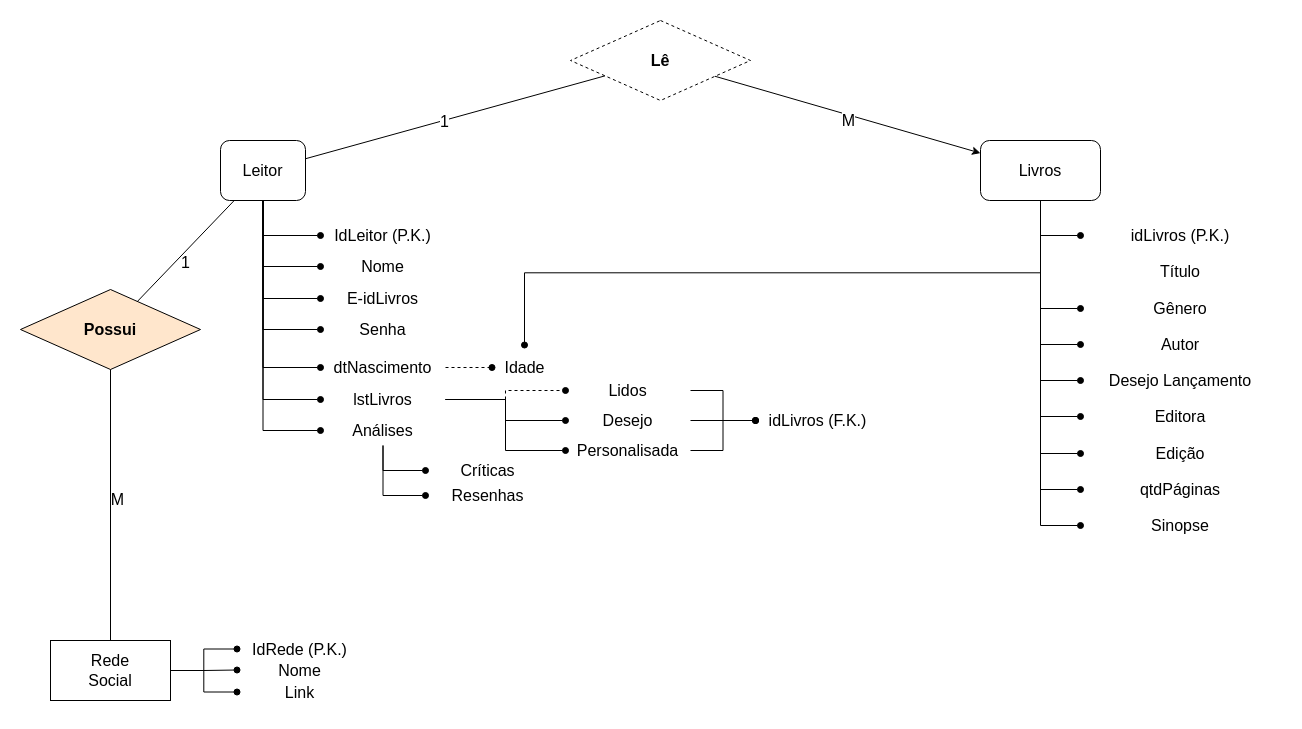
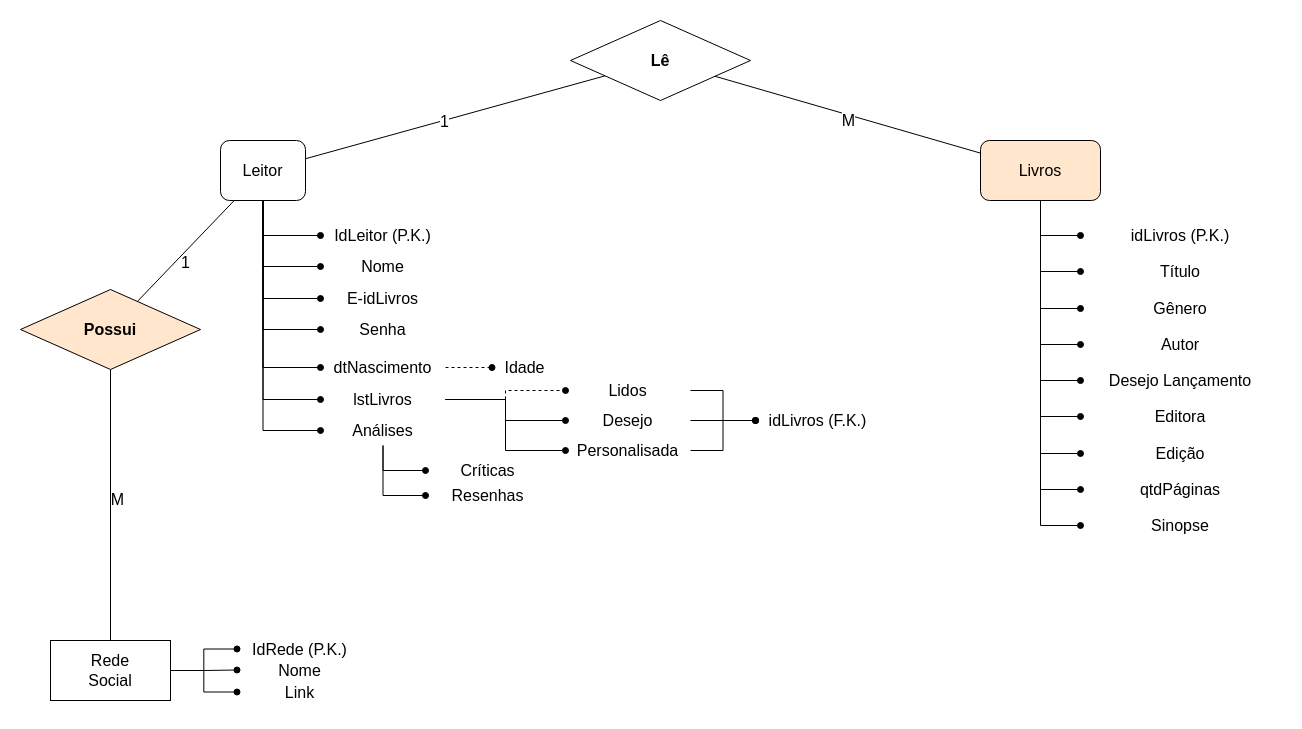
node "Lê": style dashed -> solid
edge "Lê" -> "Livros": arrowhead classic -> none
node "Livros": fillcolor #ffffff -> #ffe6cc
edge "Livros" -> "Idade": now "Livros" -> "Título"
